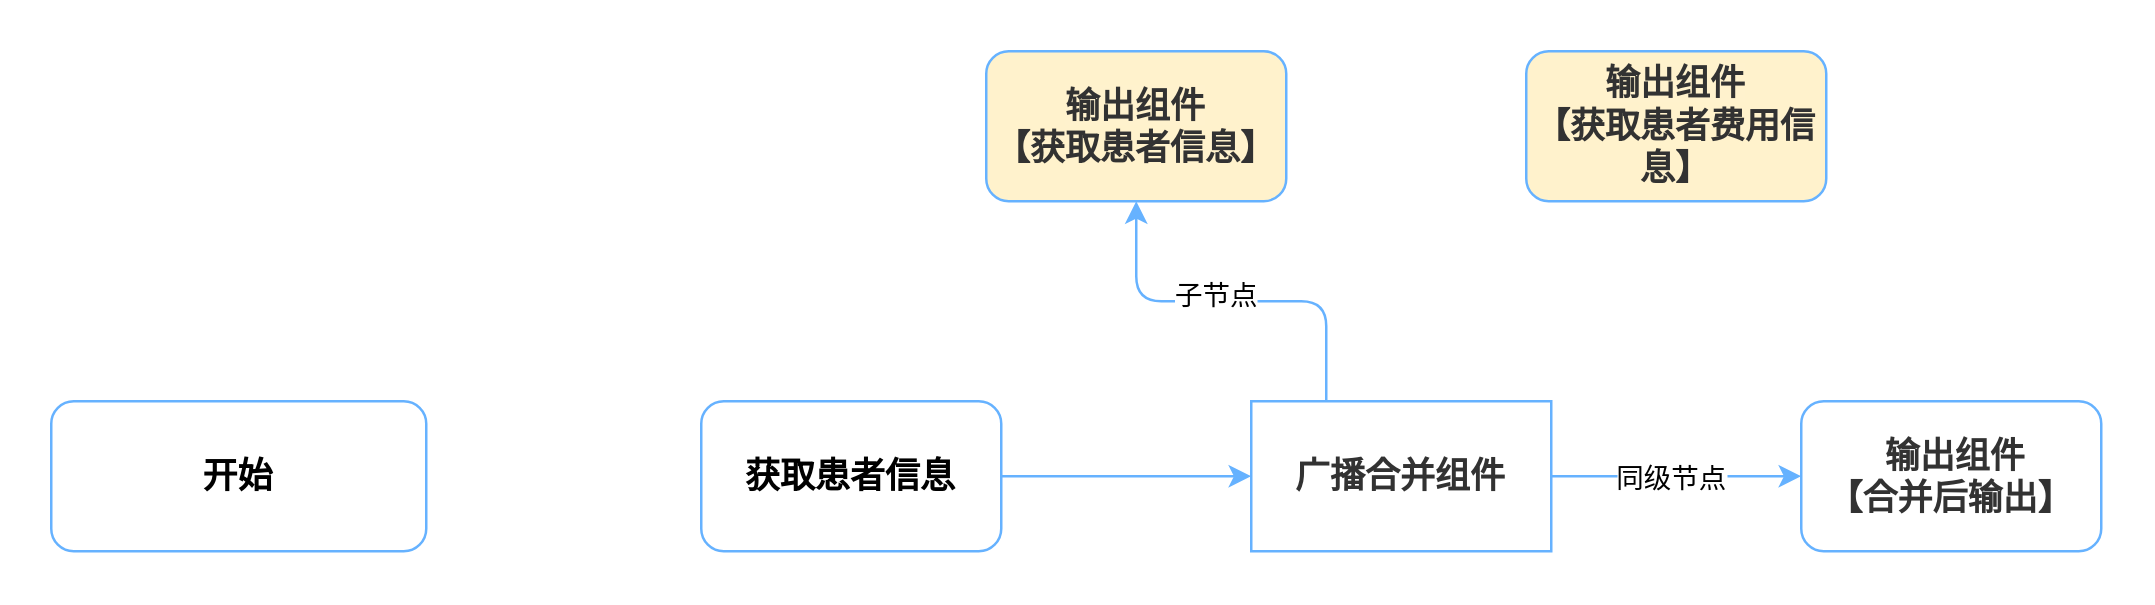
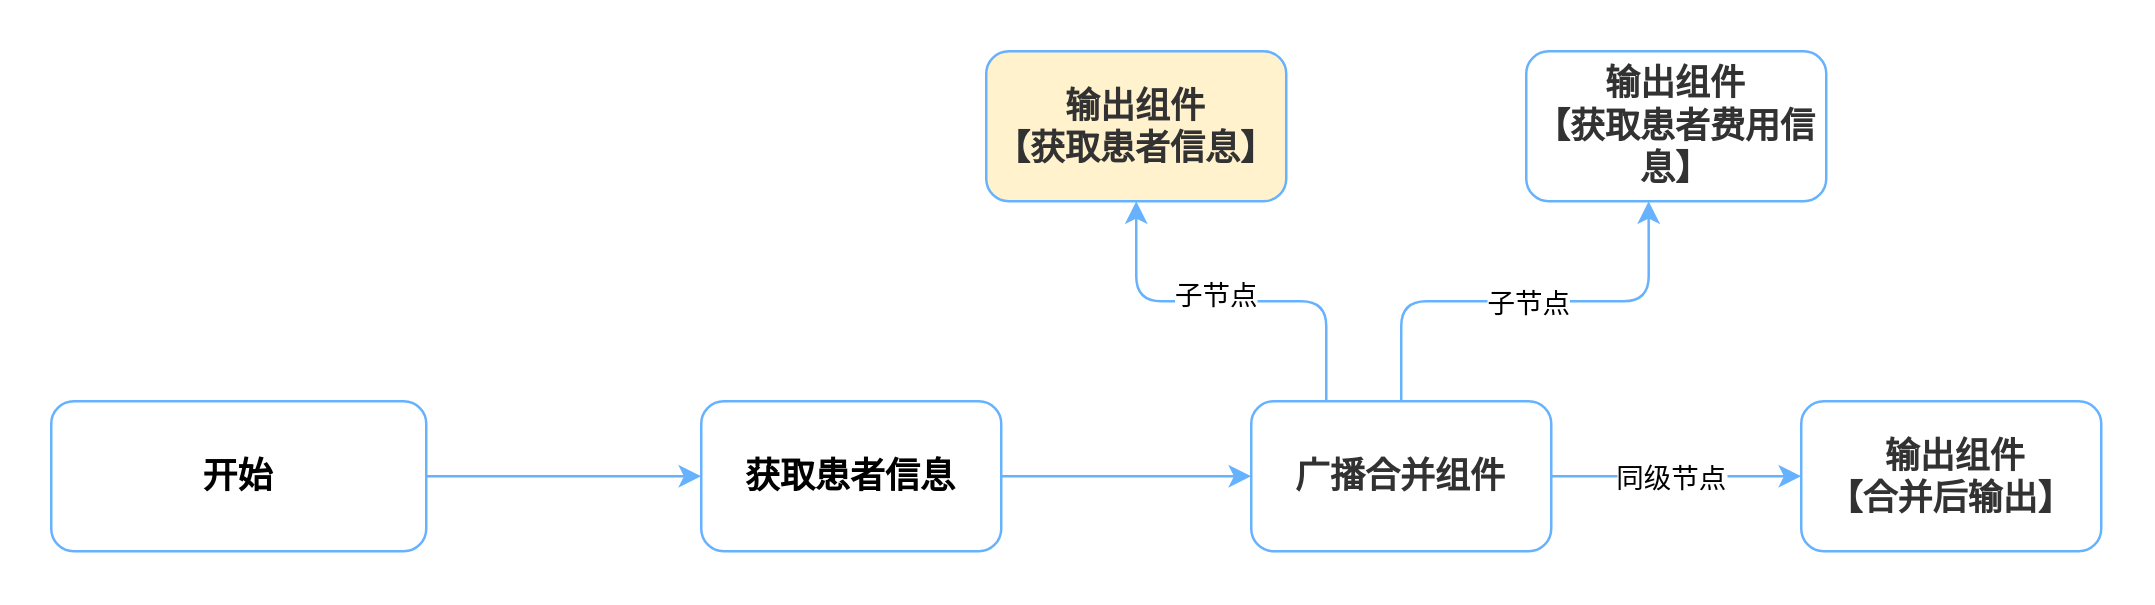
node "输出组件 【获取患者费用信息】": fillcolor #fff2cc -> #ffffff
edge "广播合并组件" -> "输出组件 【获取患者费用信息】": added, label "子节点"
edge "开始" -> "获取患者信息": added
node "广播合并组件": shape rectangle -> rounded rectangle
